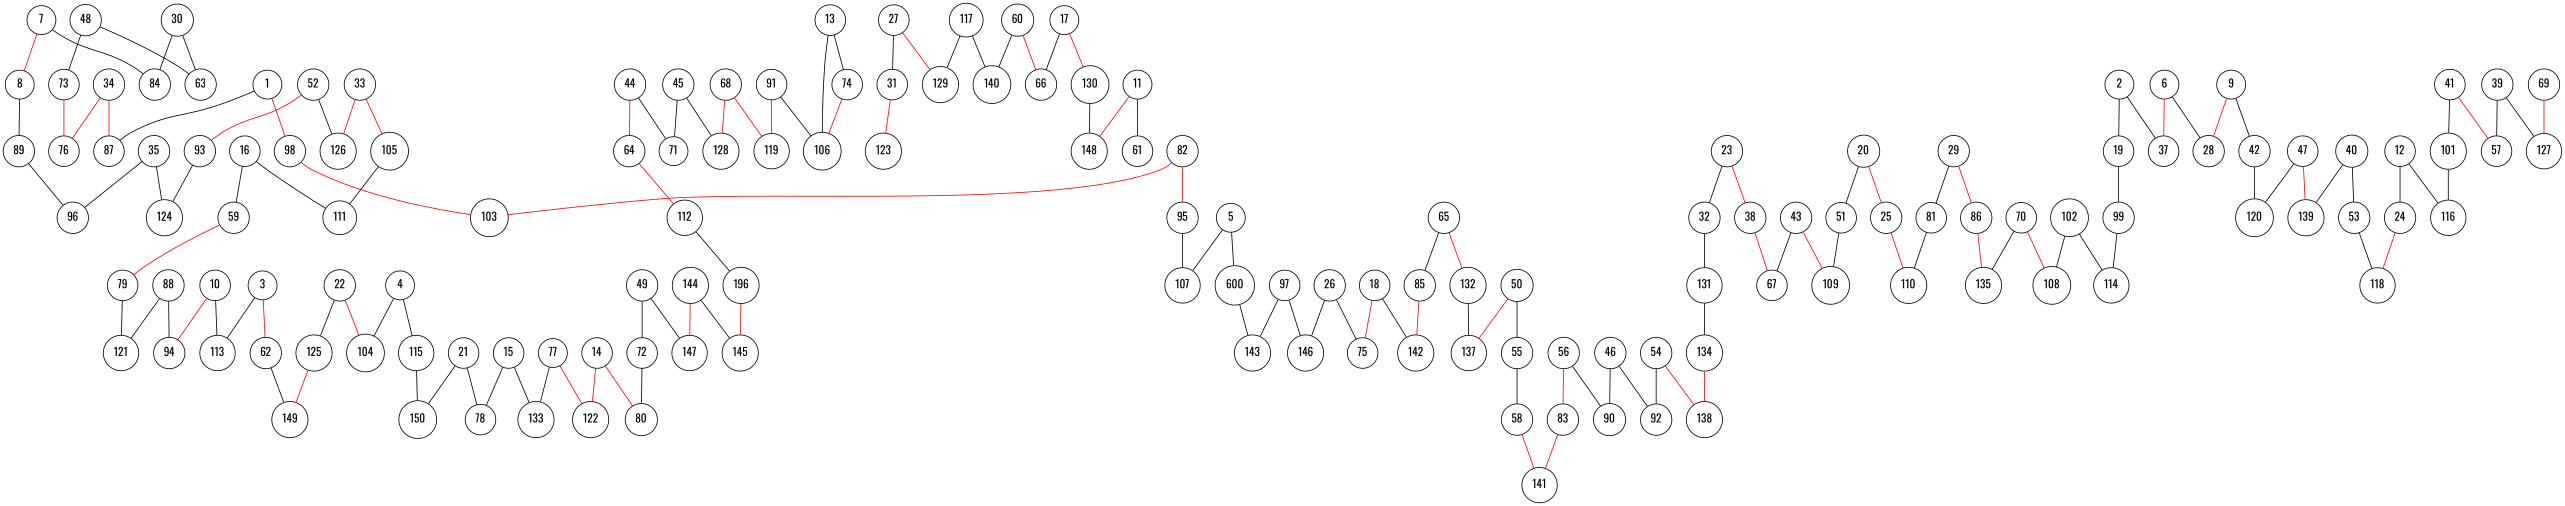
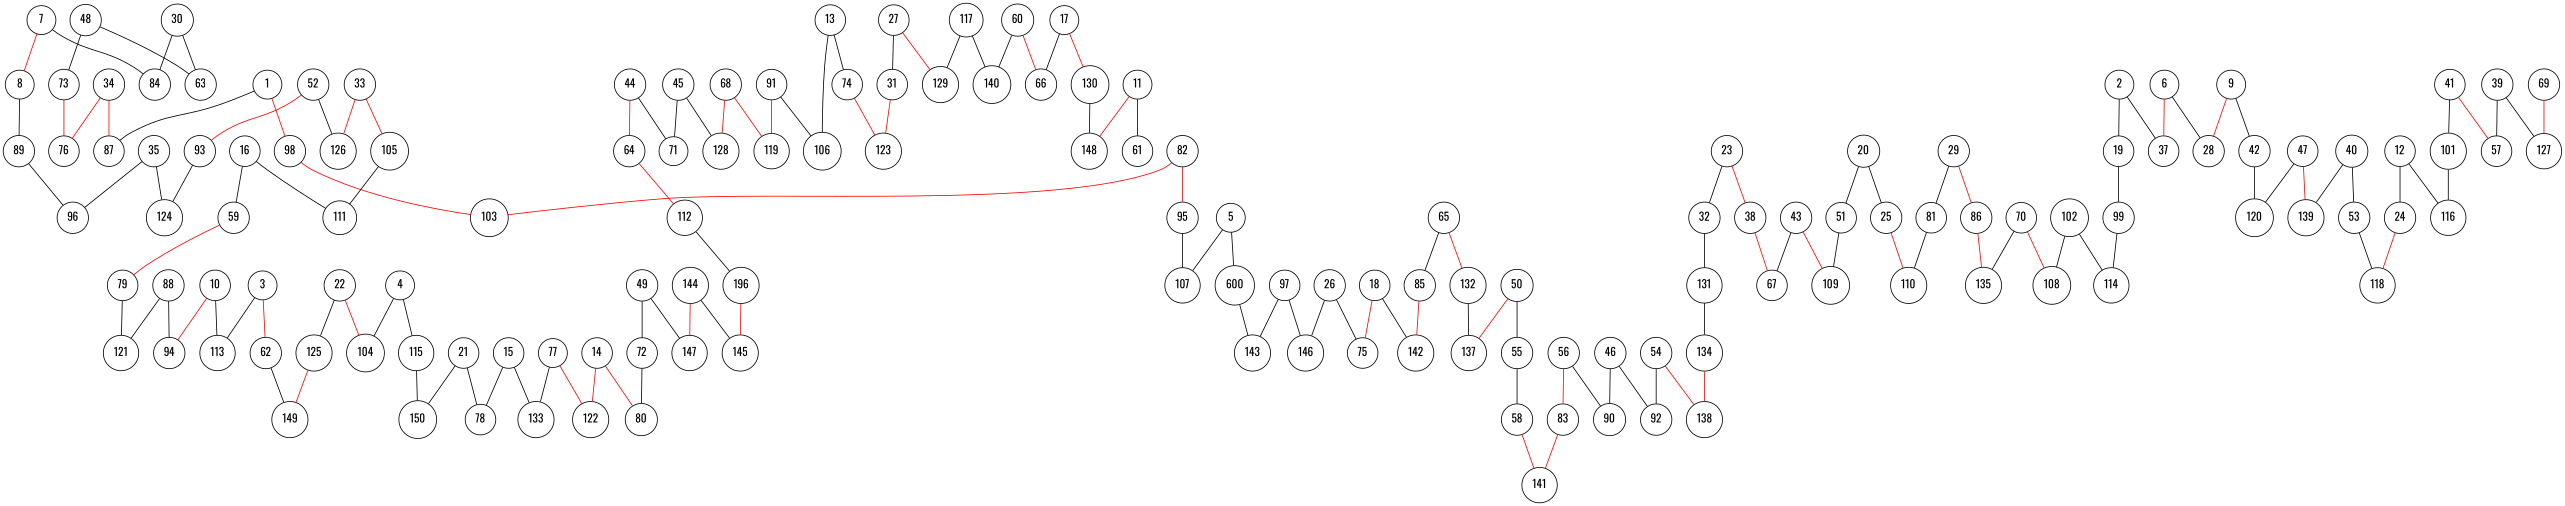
edge "74" -- "106": now "74" -- "123"
edge "20" -- "25": color red -> black
